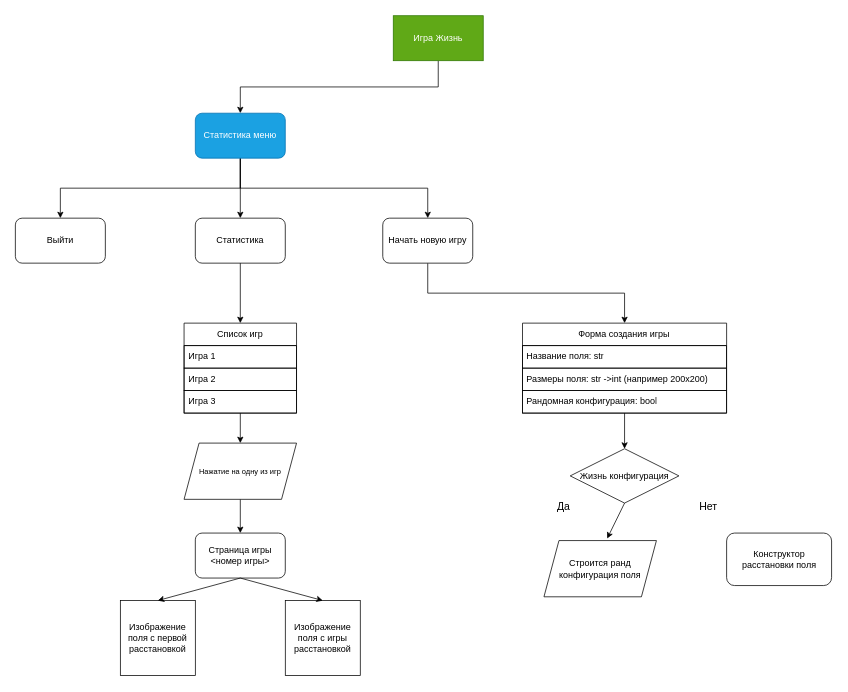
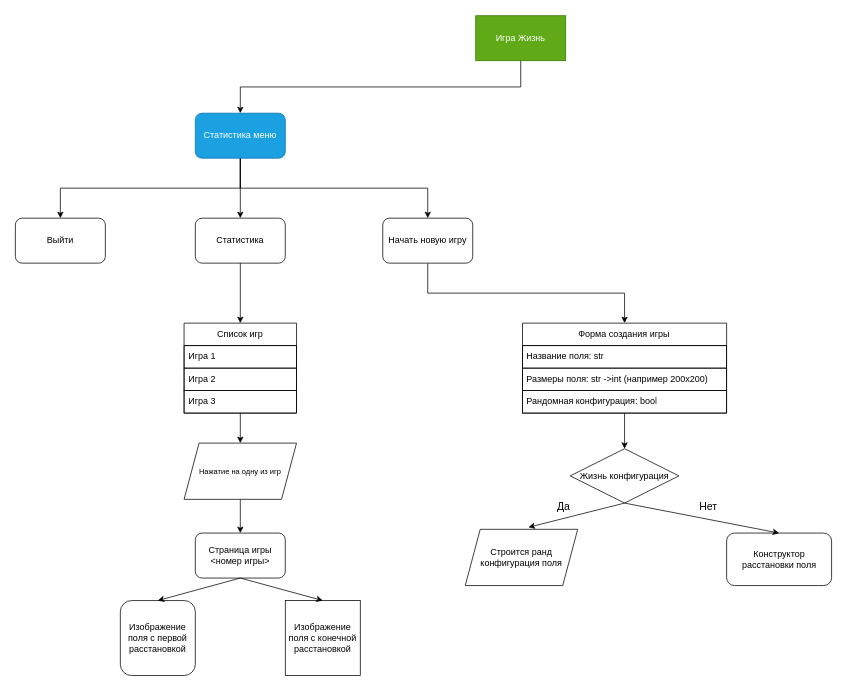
node "Игра Жизнь": moved (438, 38) -> (521, 38)
edge "Жизнь конфигурация" -> "Конструктор расстановки поля": added
node "Строится ранд конфигурация поля": moved (600, 569) -> (522, 557)
node "Изображение поля с первой расстановкой": shape rectangle -> rounded rectangle
node "Изображение поля с игры расстановкой": label "Изображение поля с игры расстановкой" -> "Изображение поля с конечной расстановкой"
